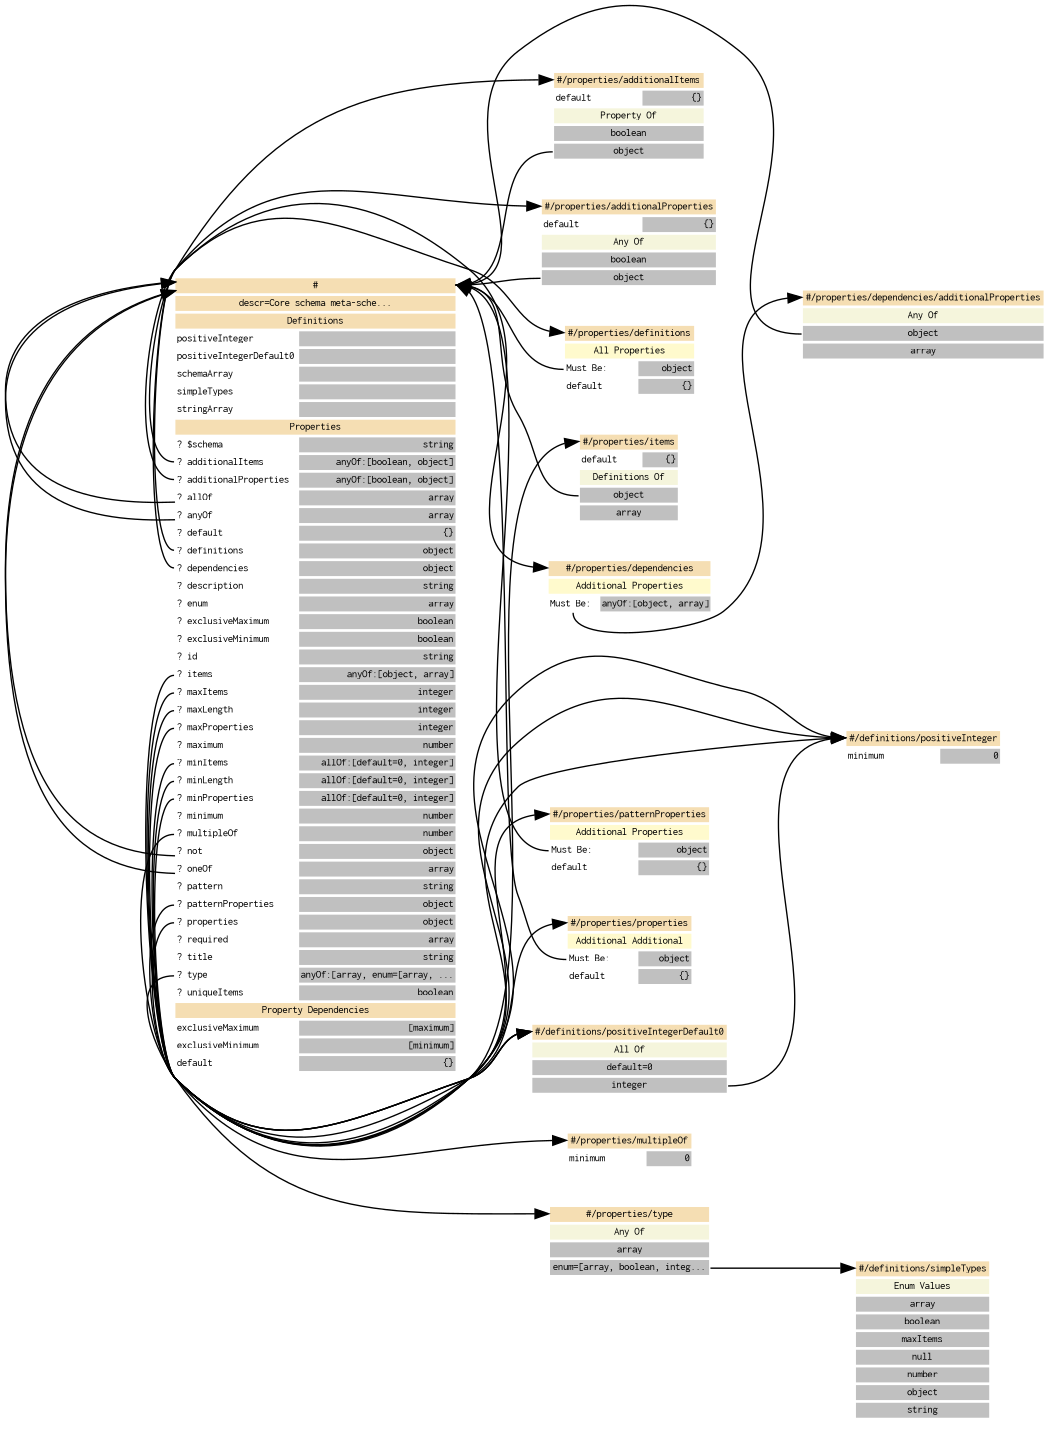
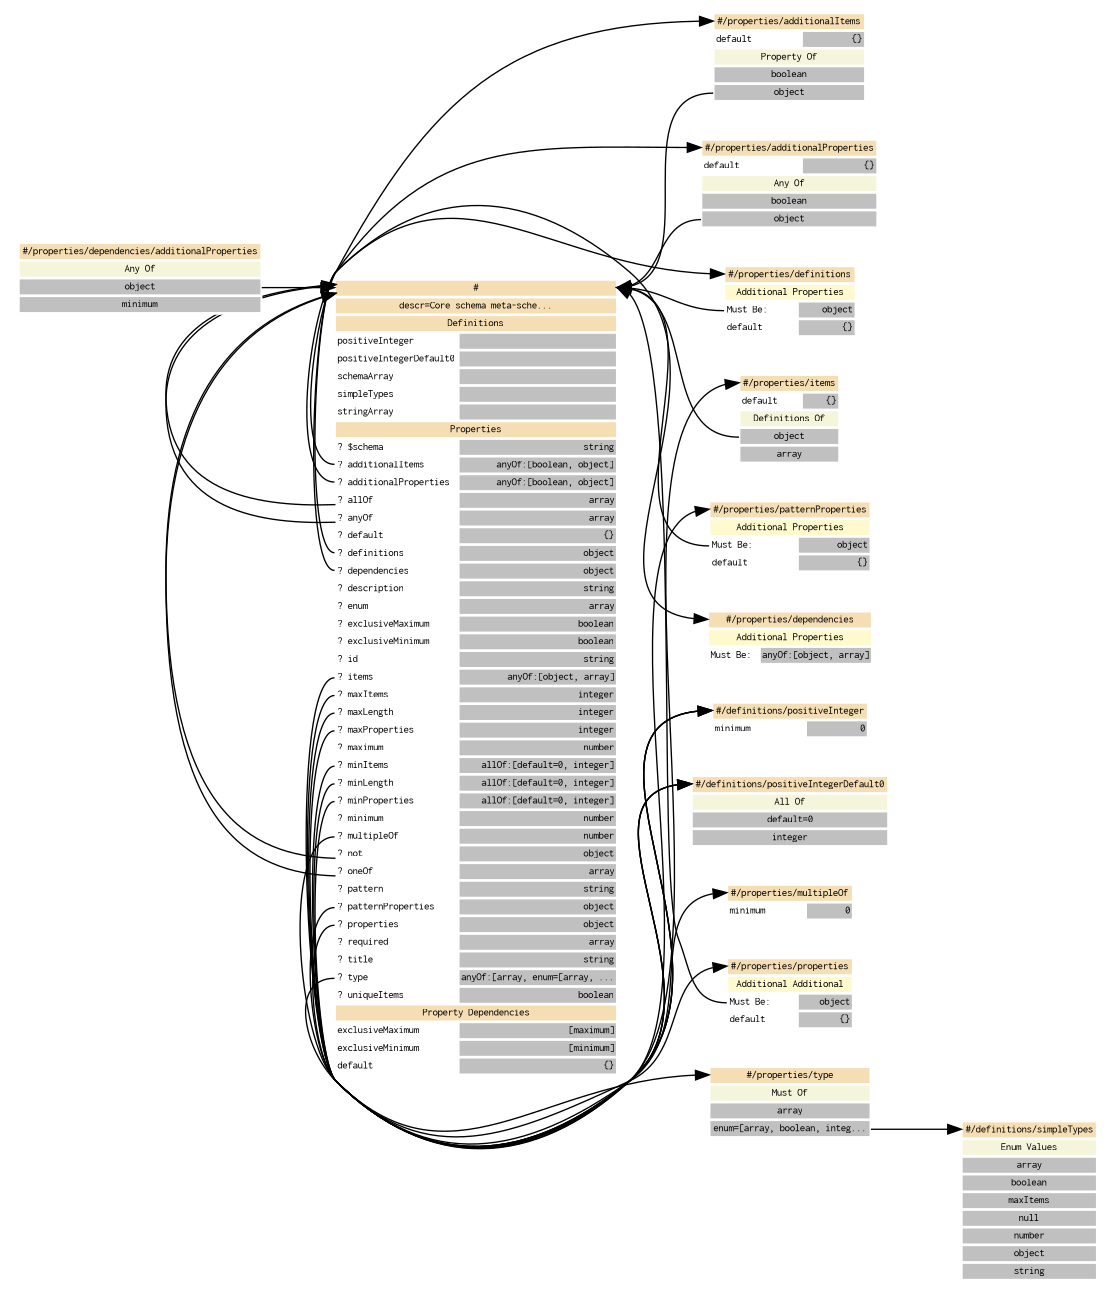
node "#/properties/definitions": text "All Properties" -> "Additional Properties"
node "#/properties/dependencies/additionalProperties": text "array" -> "minimum"
edge "#/properties/dependencies" -> "#/properties/dependencies/additionalProperties": removed
edge "#/definitions/positiveIntegerDefault0" -> "#/definitions/positiveInteger": removed
node "#/properties/type": text "Any Of" -> "Must Of"
